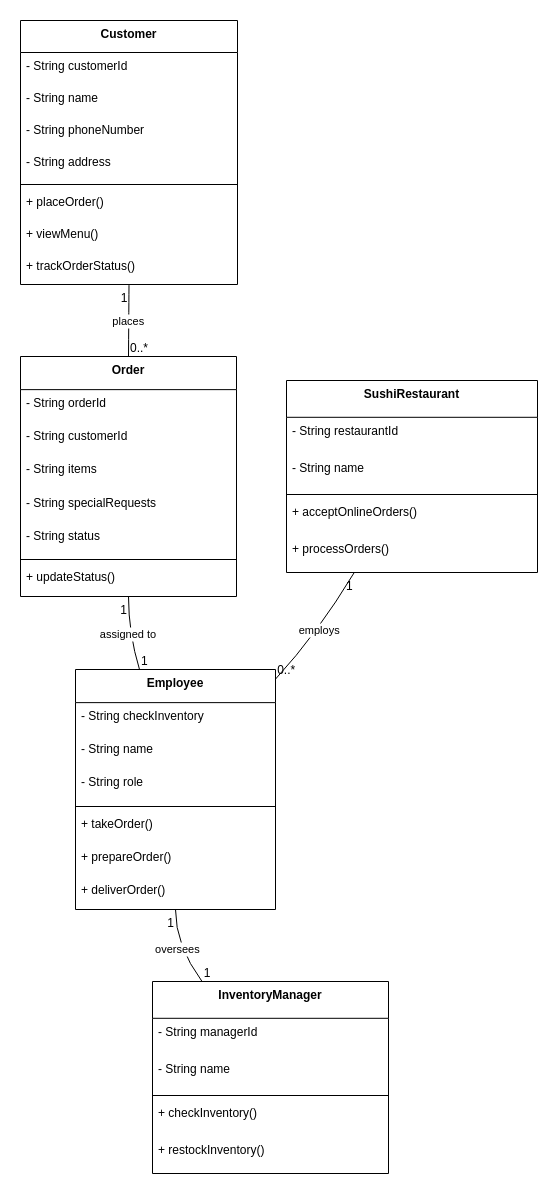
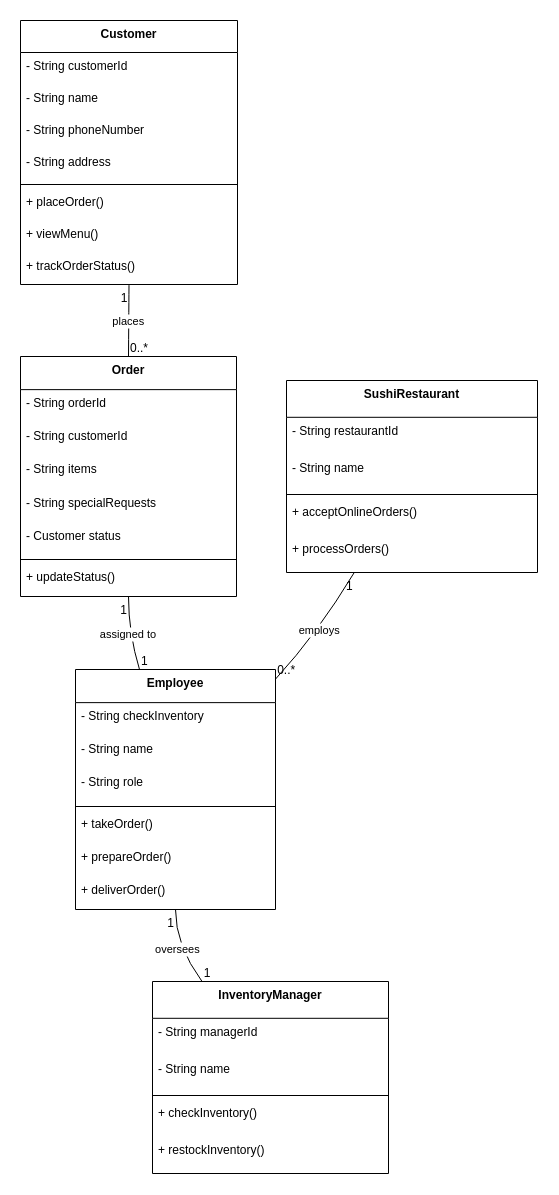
node "- String status": label "- String status" -> "- Customer status"
